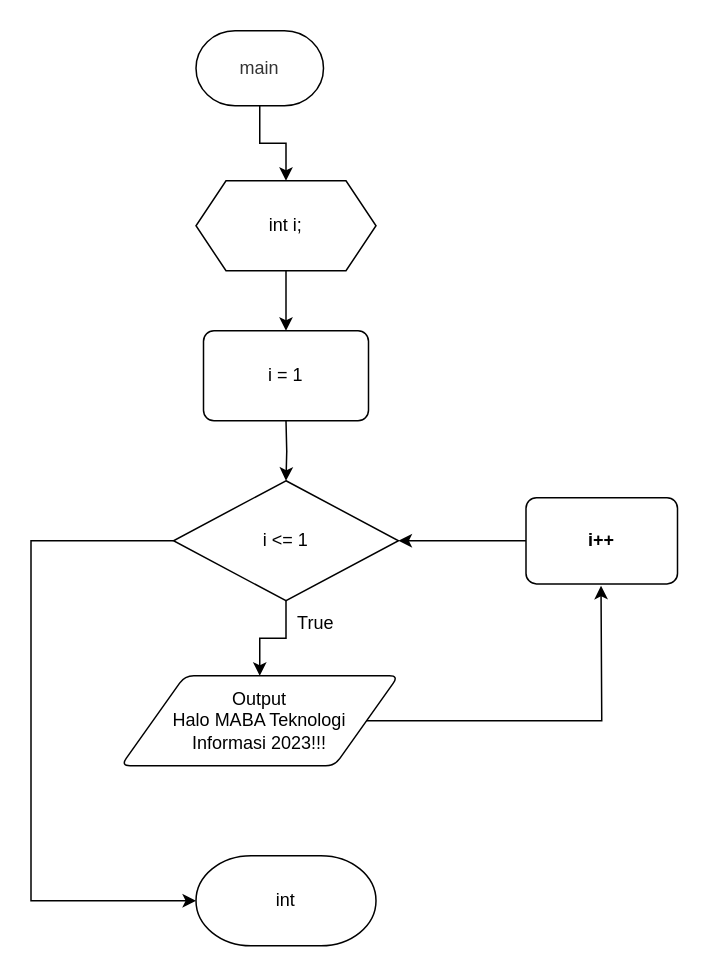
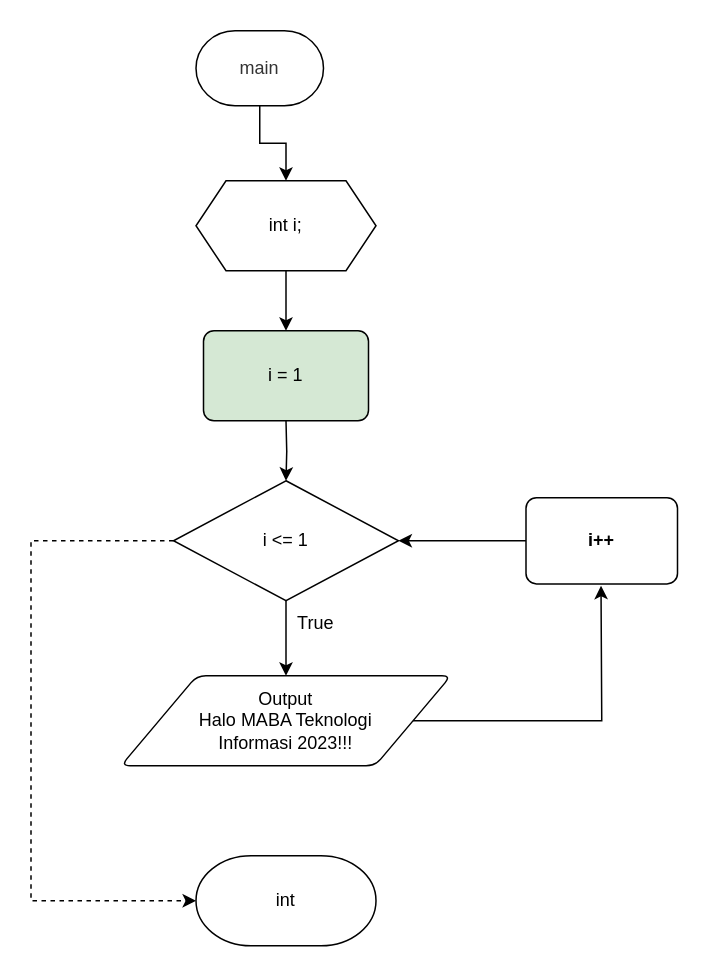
node "i = 1": fillcolor #ffffff -> #d5e8d4
node "Output Halo MABA Teknologi Informasi 2023!!!": size 278x90 -> 330x90
edge "i <= 1" -> "int": style solid -> dashed
